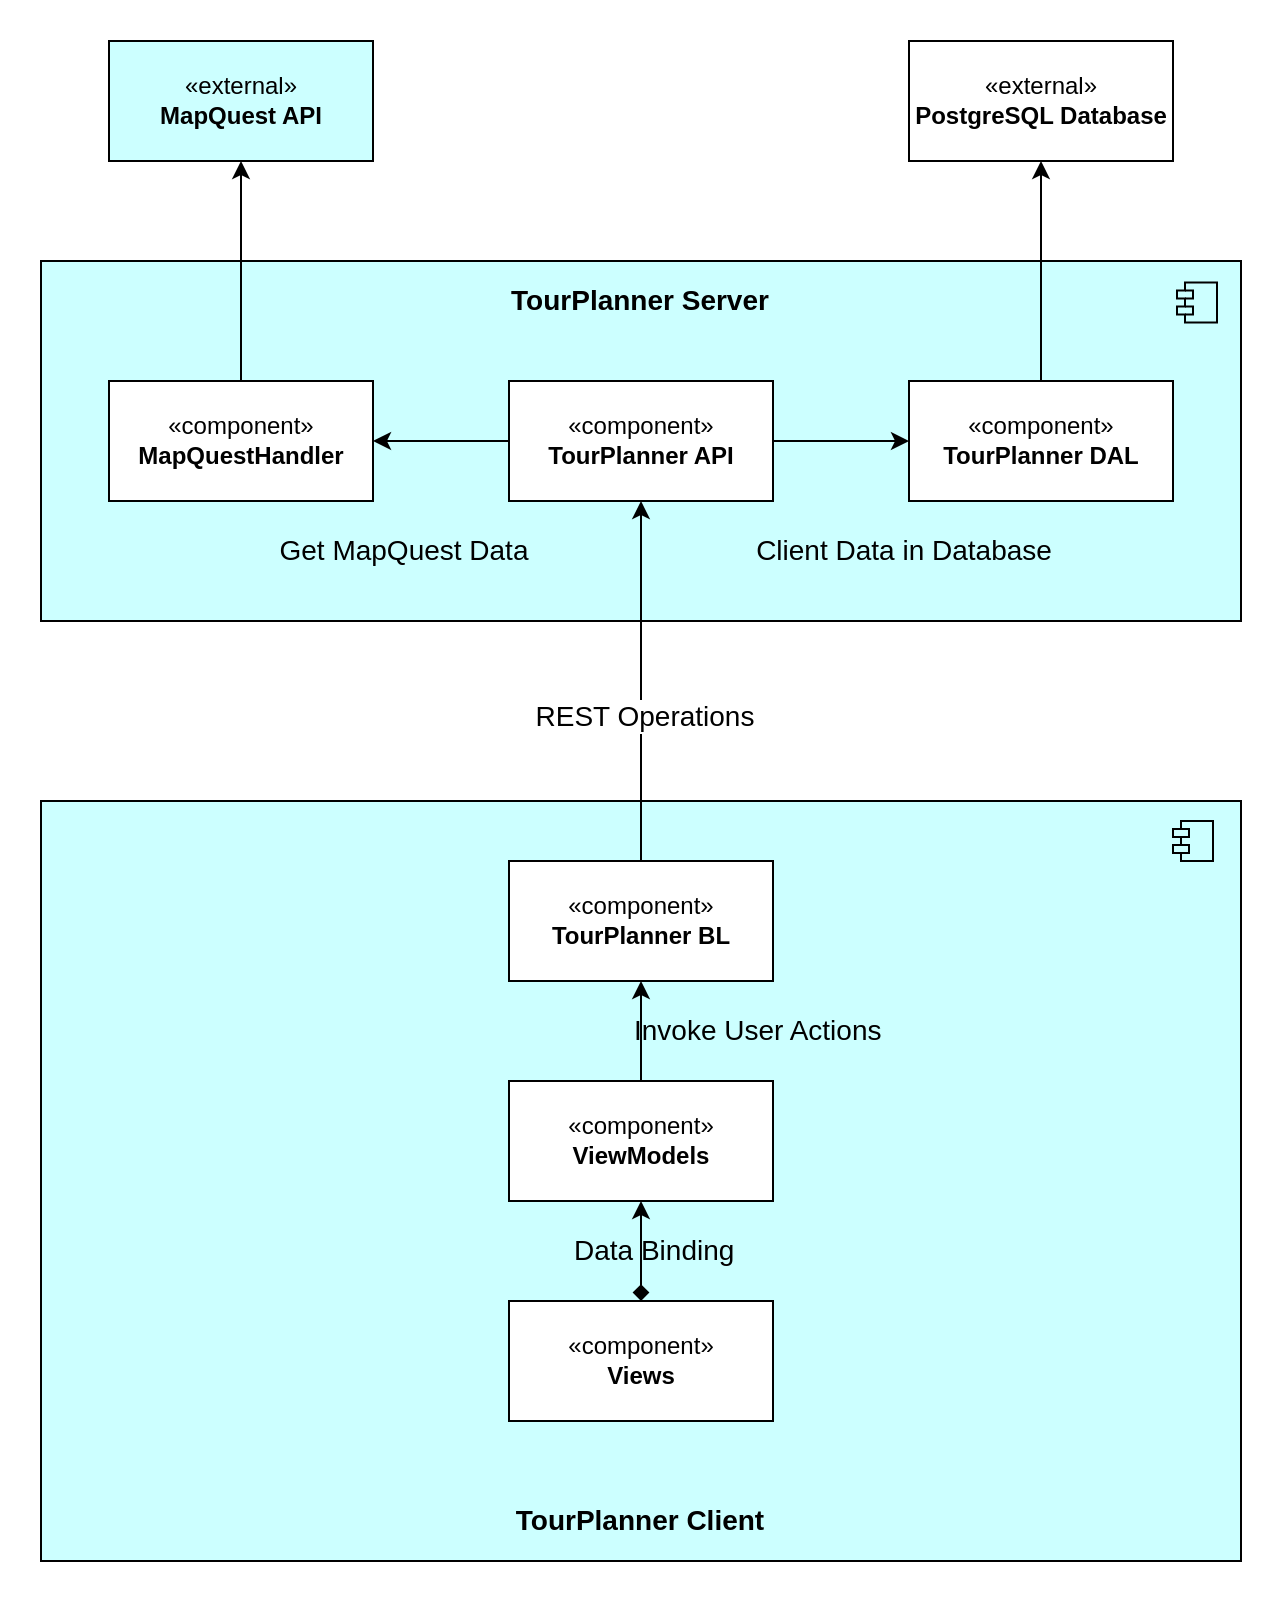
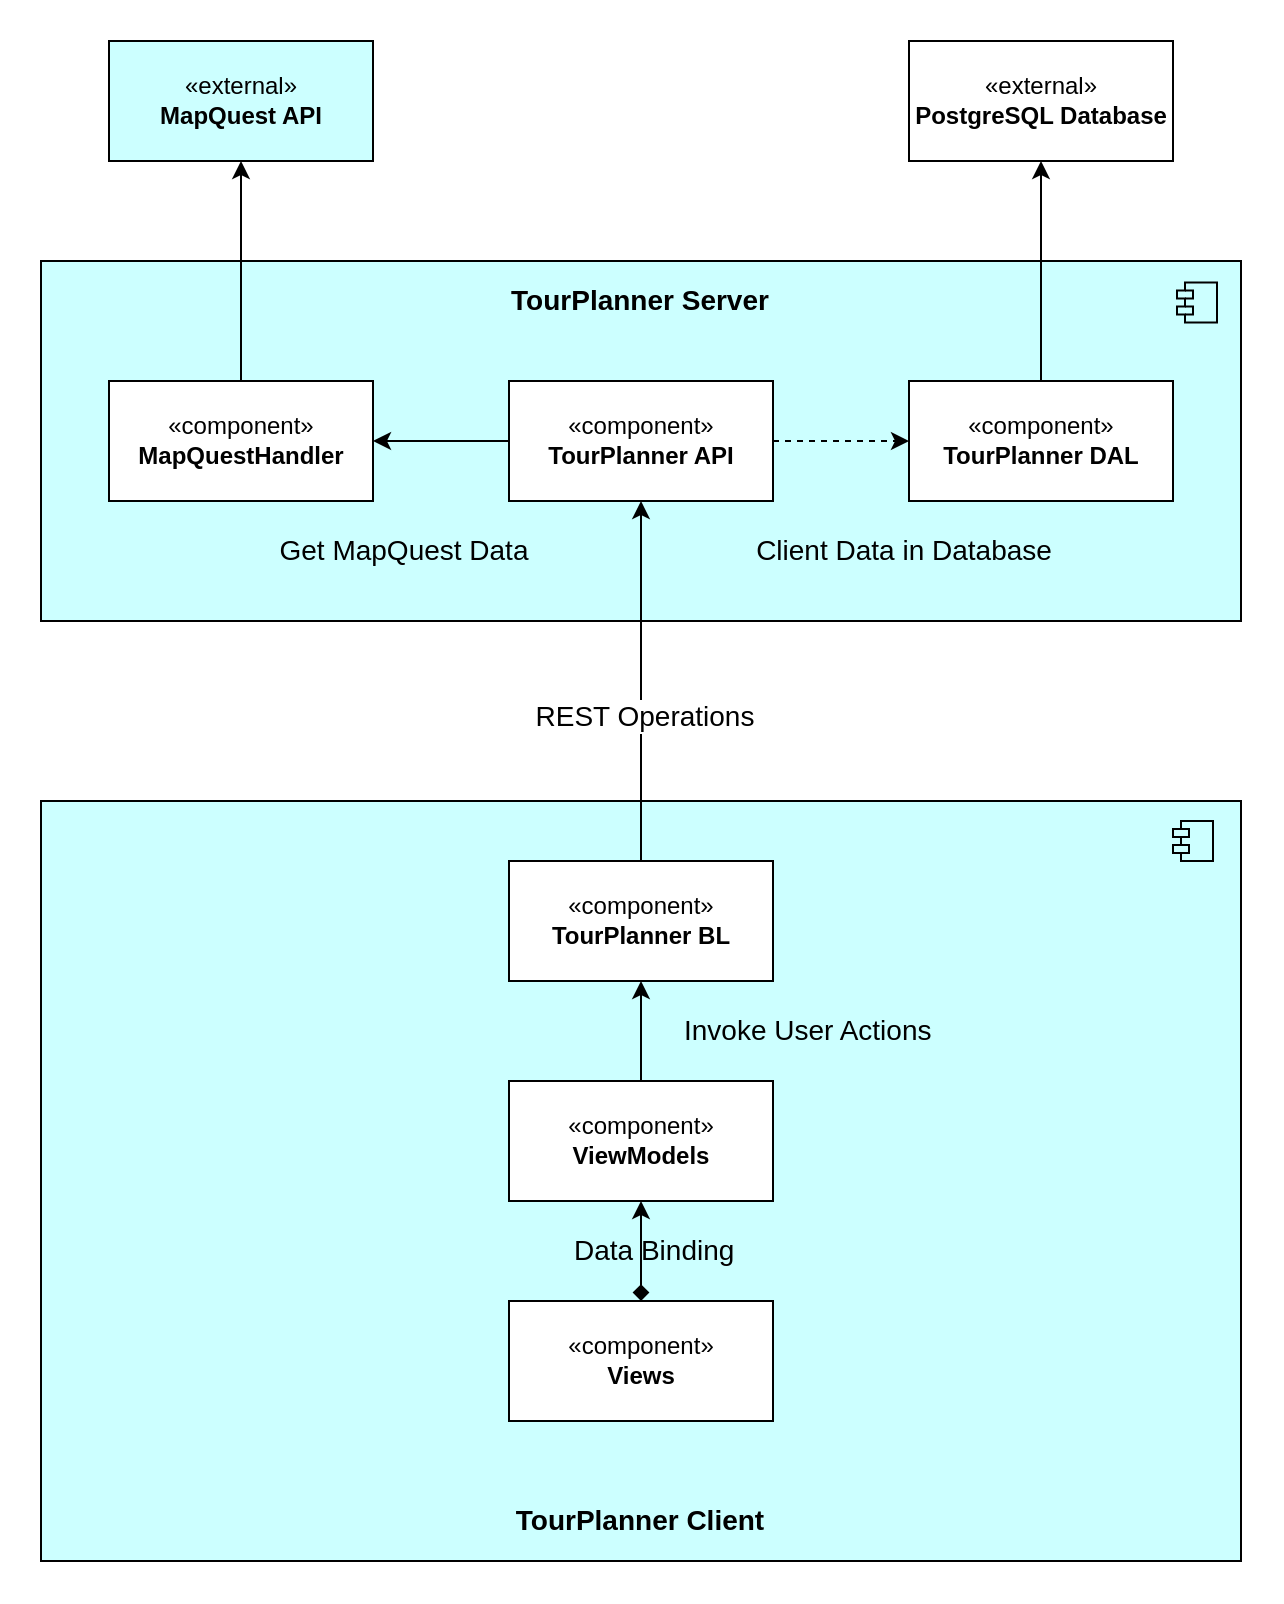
edge "«component» TourPlanner API" -> "«component» TourPlanner DAL": style solid -> dashed
node "Invoke User Actions": moved (861, 1031) -> (911, 1031)
